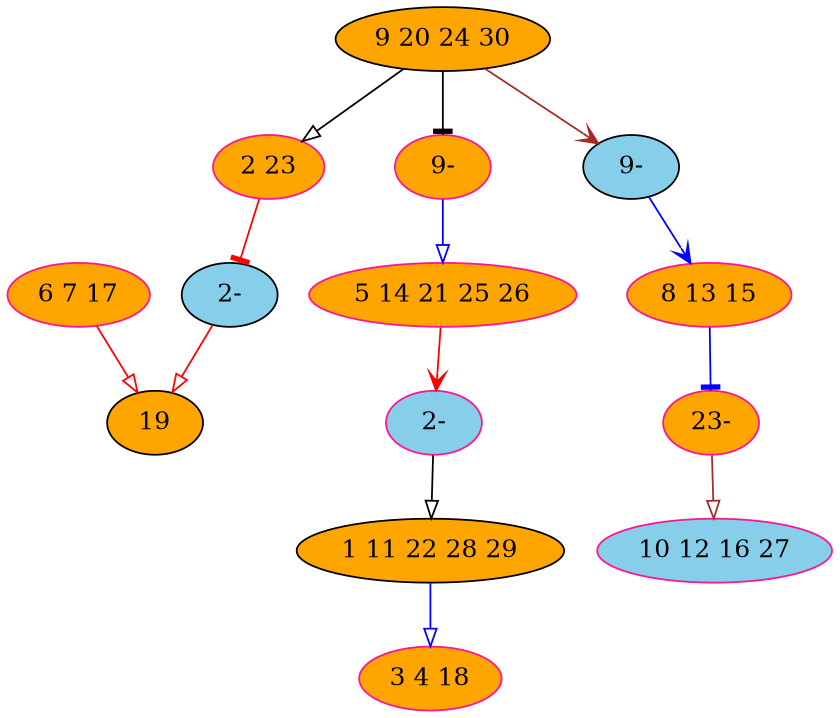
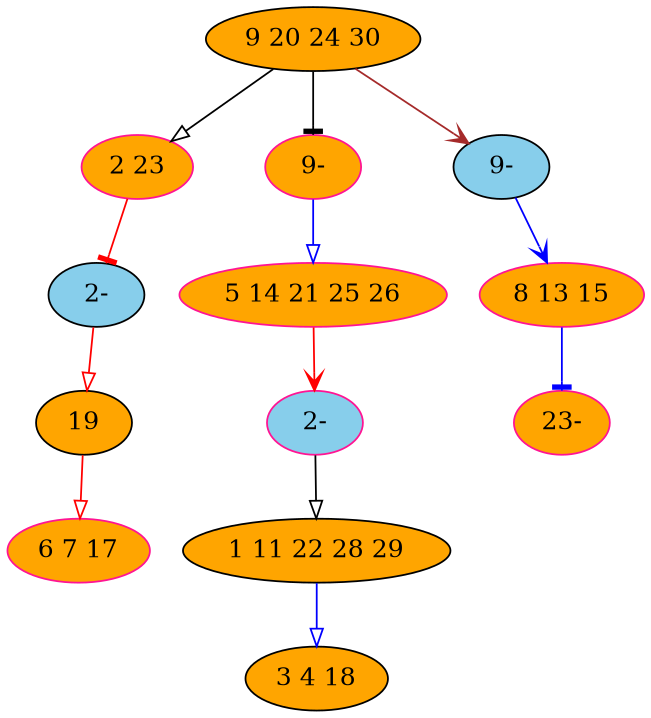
edge "6 7 17" -> "19": reversed
node "10 12 16 27": removed
node "3 4 18": color deeppink -> black
